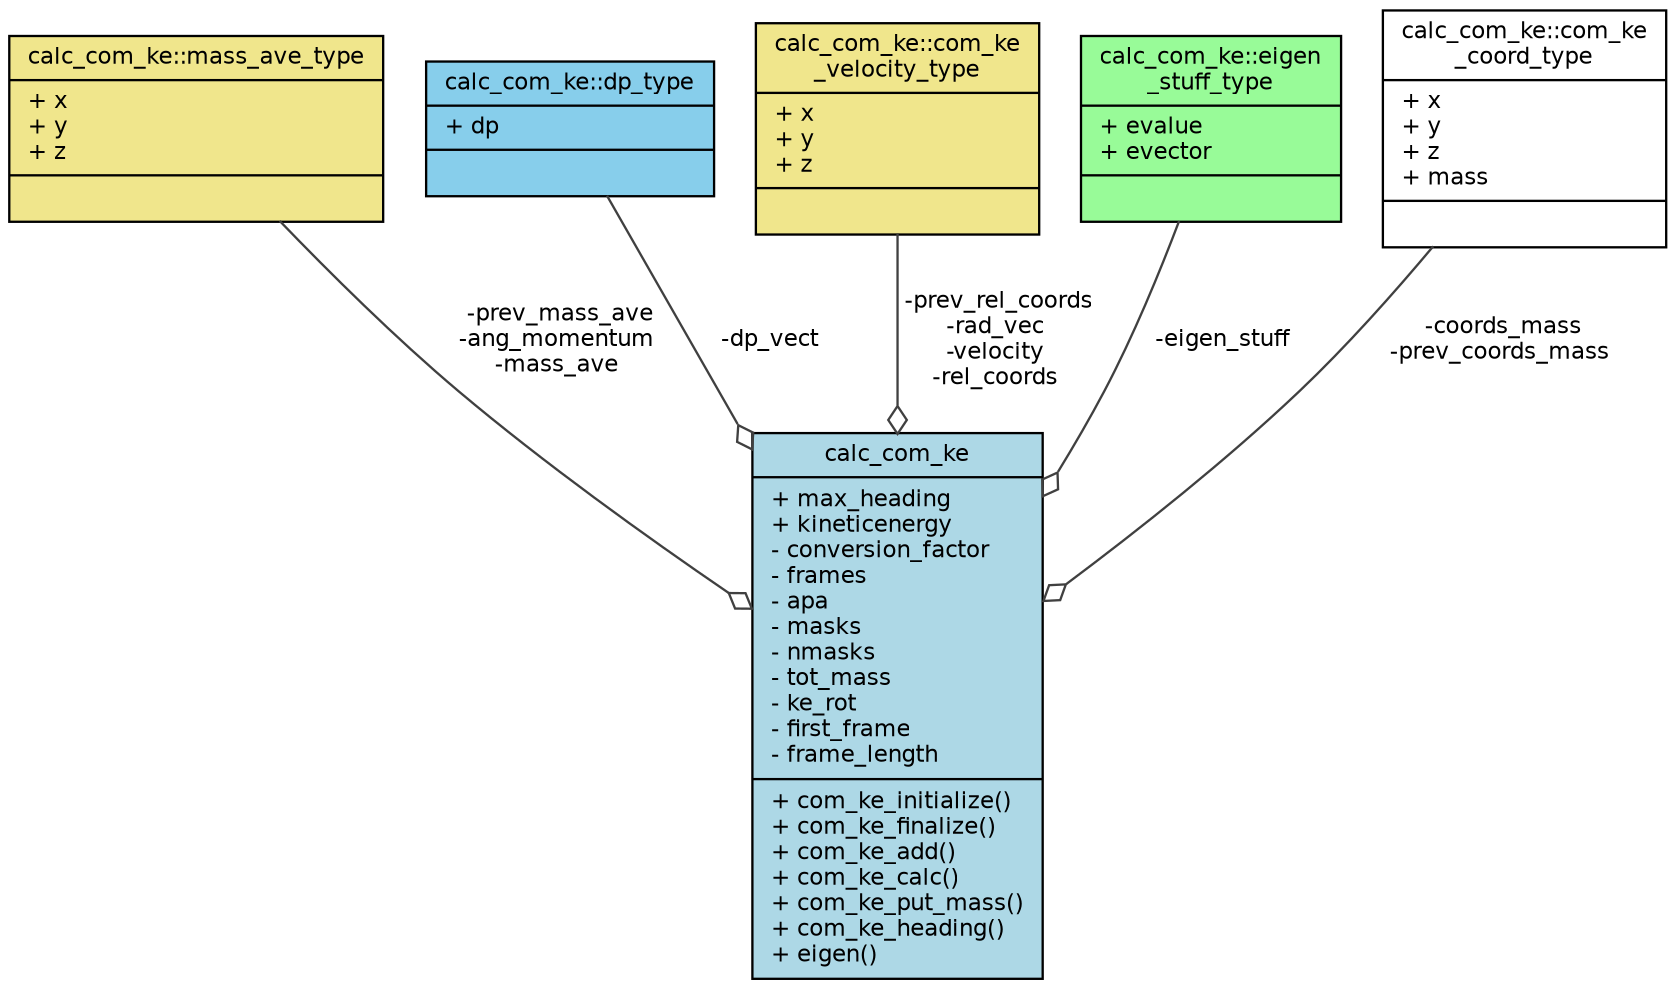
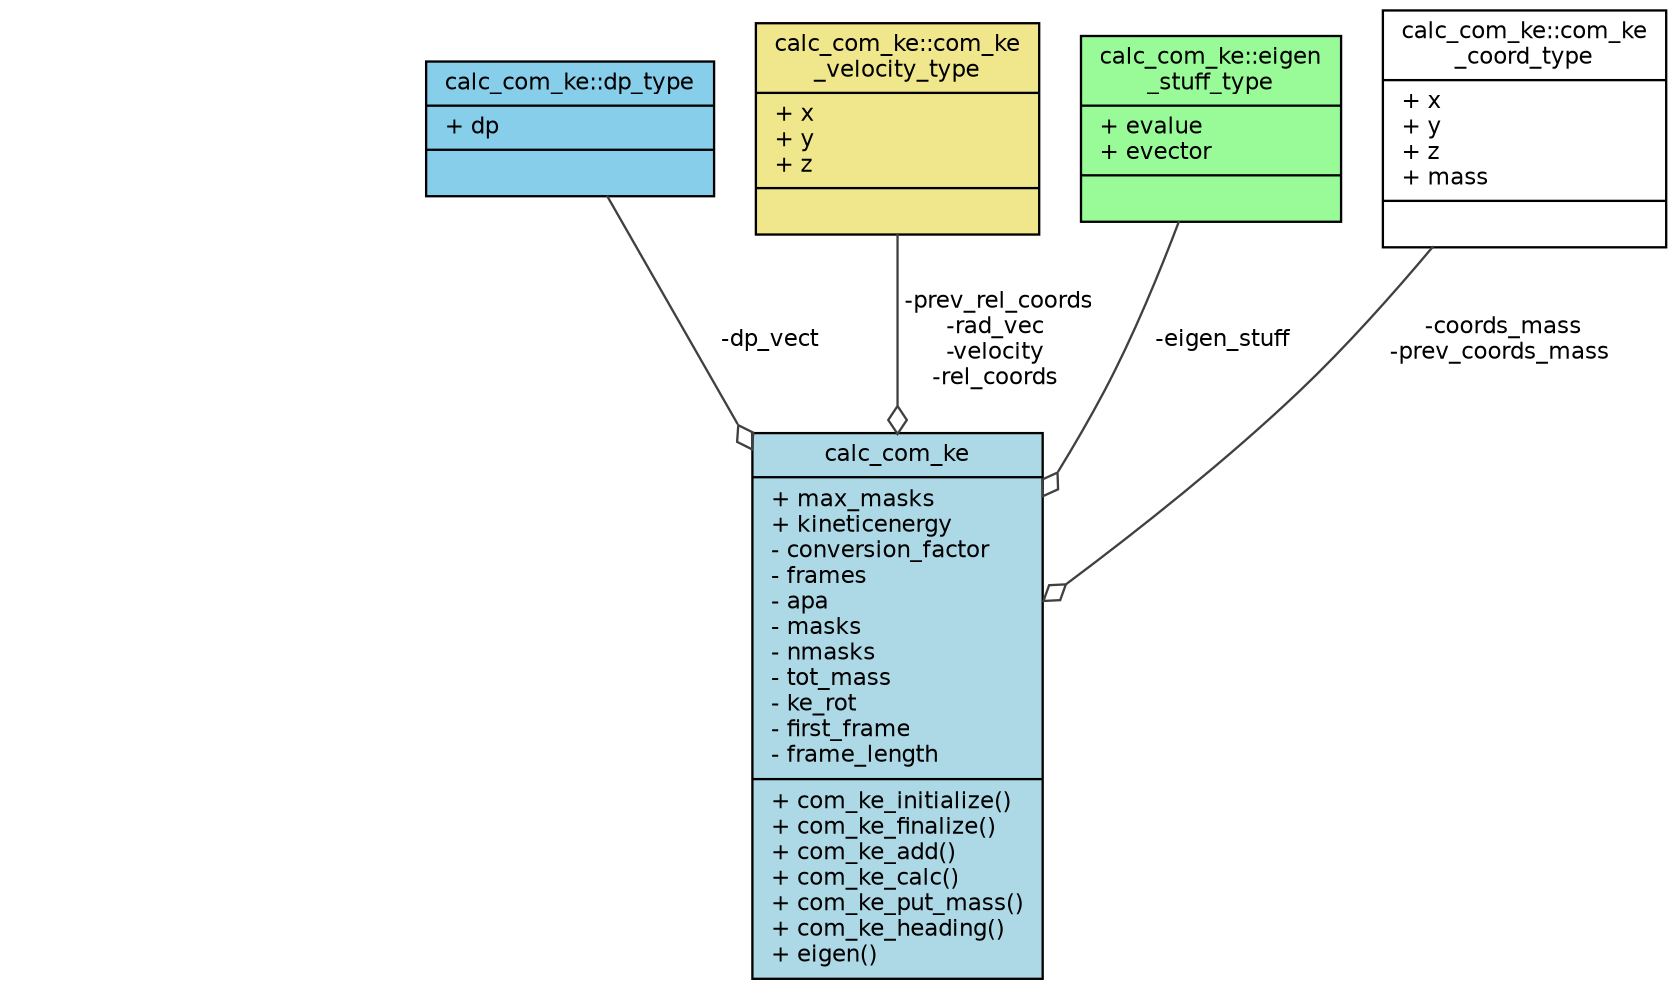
node "calc_com_ke::mass_ave_type": removed
node "calc_com_ke": text "+ max_heading" -> "+ max_masks"
